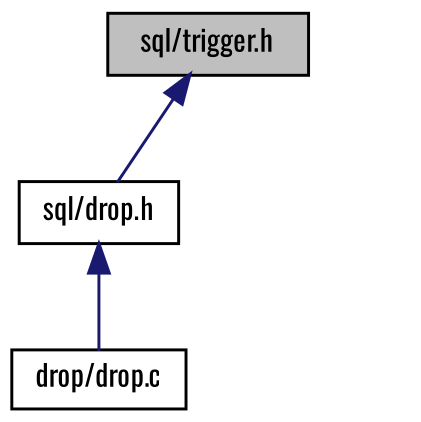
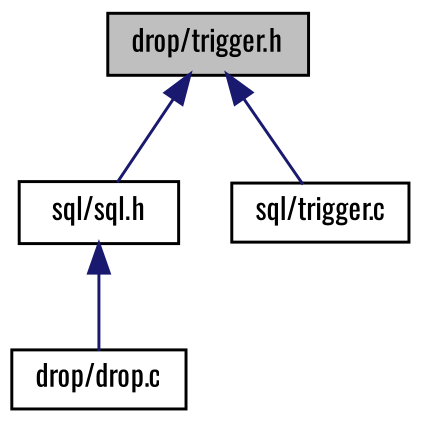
node "sql/trigger.h": label "sql/trigger.h" -> "drop/trigger.h"
node "sql/drop.h": label "sql/drop.h" -> "sql/sql.h"
node "sql/trigger.c": added
